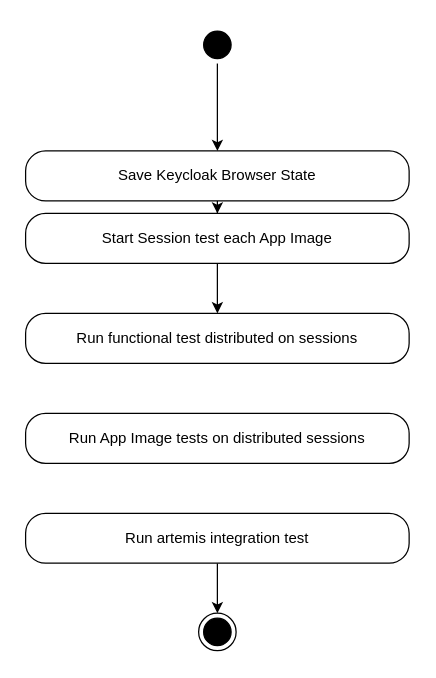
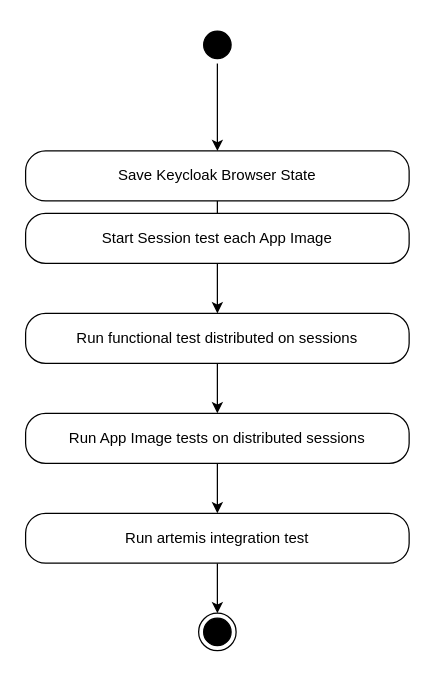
edge "Save Keycloak Browser State" -> "Start Session test each App Image": arrowhead classic -> none
edge "Run functional test distributed on sessions" -> "Run App Image tests on distributed sessions": added
edge "Run App Image tests on distributed sessions" -> "Run artemis integration test": added
